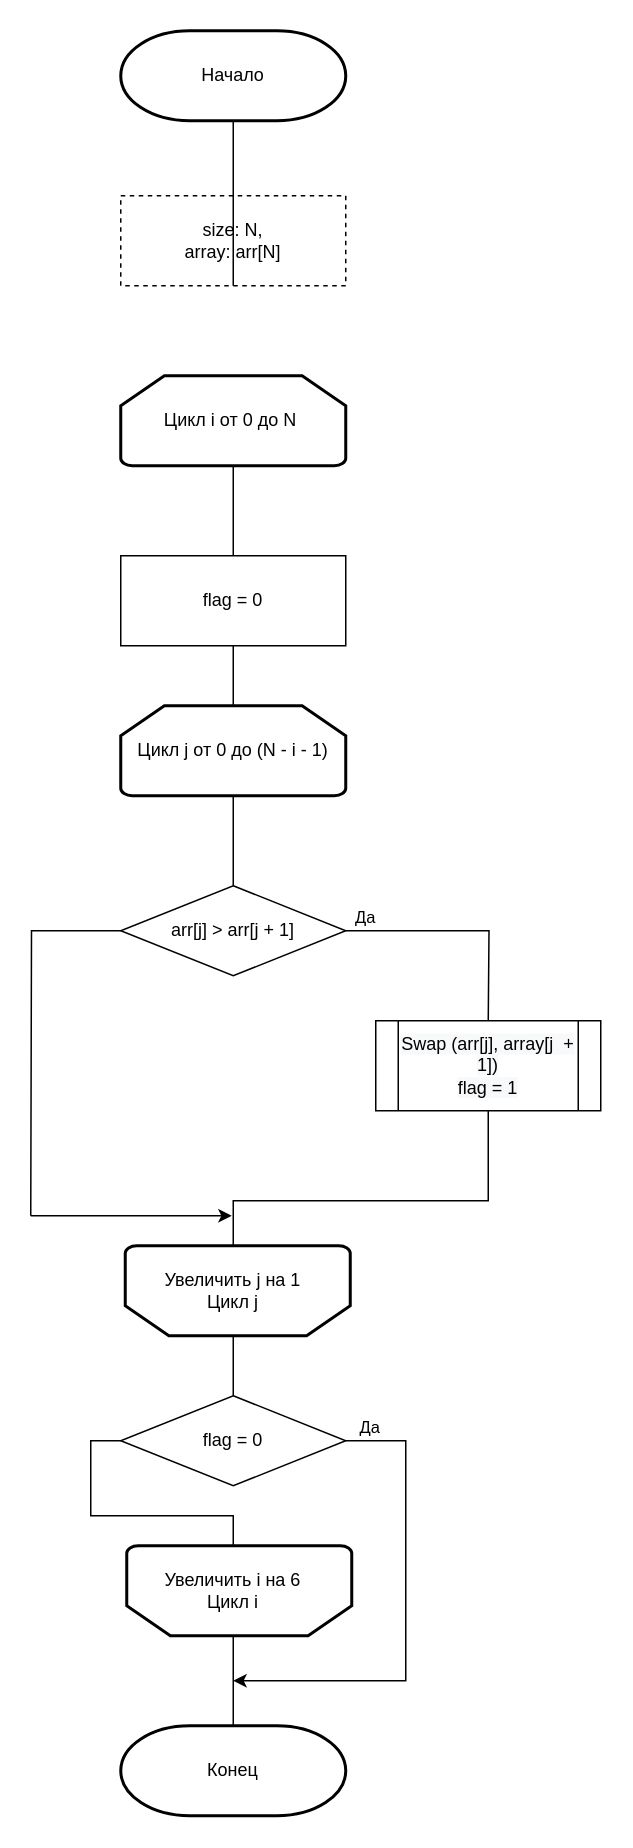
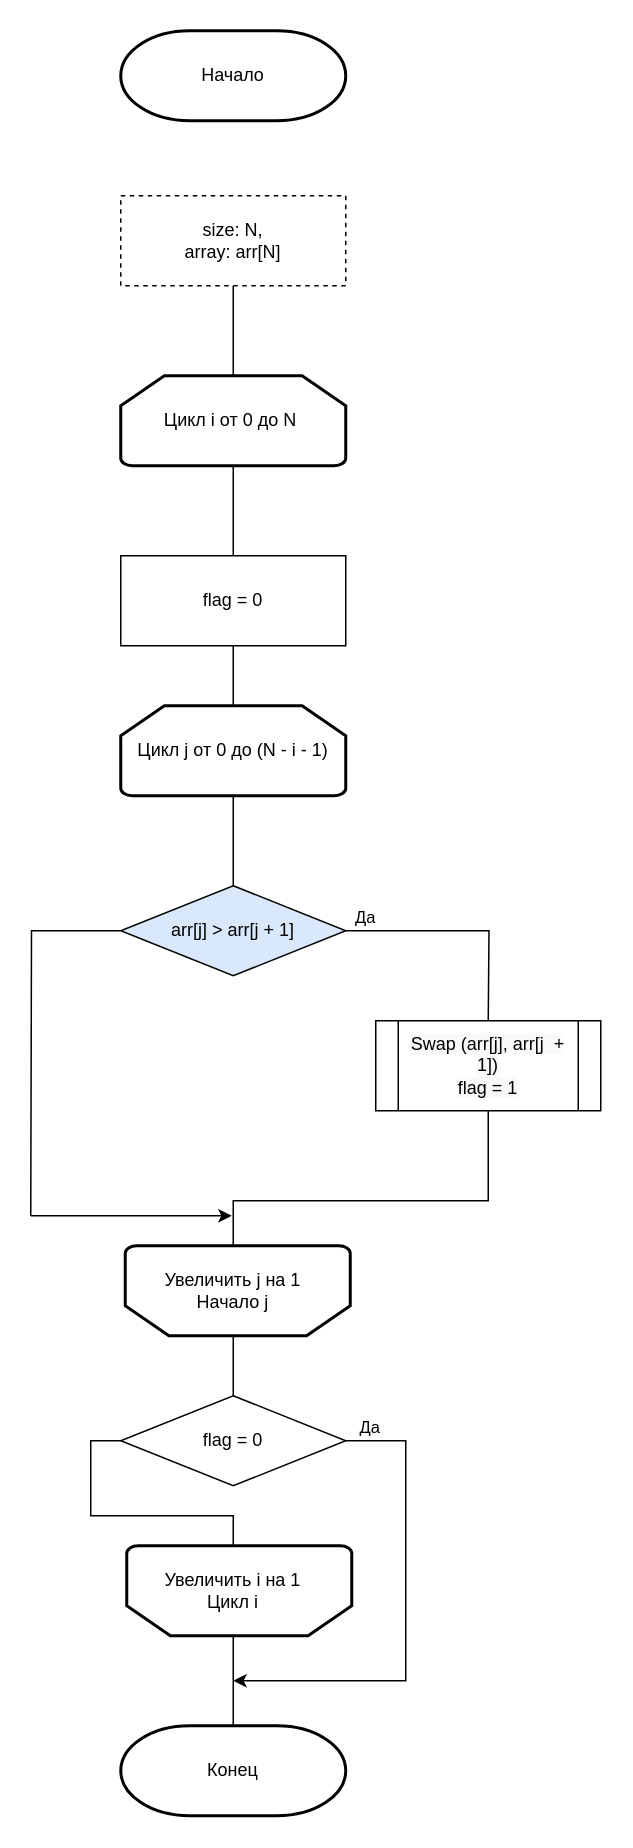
edge "Начало" -- "size: N, array: arr[N]": now "Цикл i от 0 до N" -- "size: N, array: arr[N]"
node "arr[j] > arr[j + 1]": fillcolor #ffffff -> #dae8fc
node "Swap (arr[j], array[j + 1])flag = 1": label "Swap (arr[j], array[j + 1])flag = 1" -> "Swap (arr[j], arr[j + 1])flag = 1"
node "Увеличить j на 1 Цикл j": label "Увеличить j на 1 Цикл j" -> "Увеличить j на 1 Начало j"
node "Увеличить i на 6 Цикл i": label "Увеличить i на 6 Цикл i" -> "Увеличить i на 1 Цикл i"
